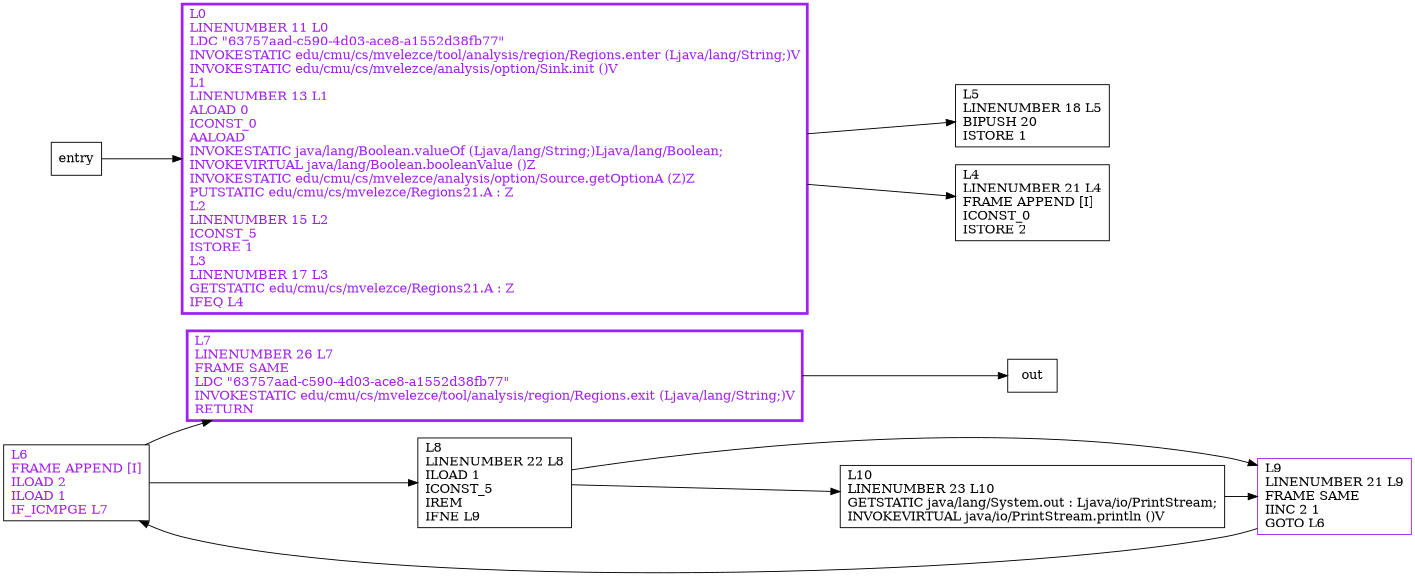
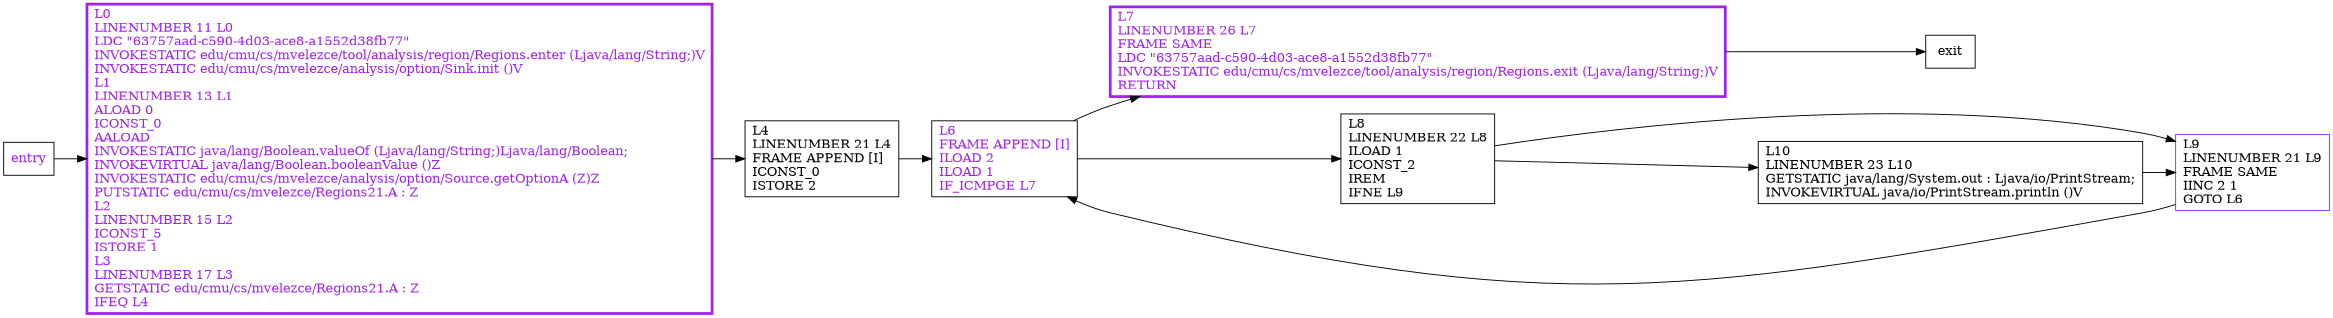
node "L5 LINENUMBER 18 L5 BIPUSH 20 ISTORE 1": removed
node "entry": fontcolor black -> purple
edge "L4 LINENUMBER 21 L4 FRAME APPEND [I] ICONST_0 ISTORE 2" -> "L6 FRAME APPEND [I] ILOAD 2 ILOAD 1 IF_ICMPGE L7": added
node "out": label "out" -> "exit"
node "L8 LINENUMBER 22 L8 ILOAD 1 ICONST_5 IREM IFNE L9": label "L8 LINENUMBER 22 L8 ILOAD 1 ICONST_5 IREM IFNE L9" -> "L8 LINENUMBER 22 L8 ILOAD 1 ICONST_2 IREM IFNE L9"
